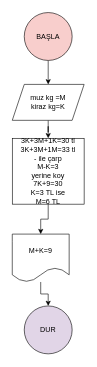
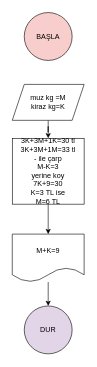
edge "BAŞLA" -> "muz kg =M kiraz kg=K": removed
node "M+K=9": size 57x48 -> 72x48
